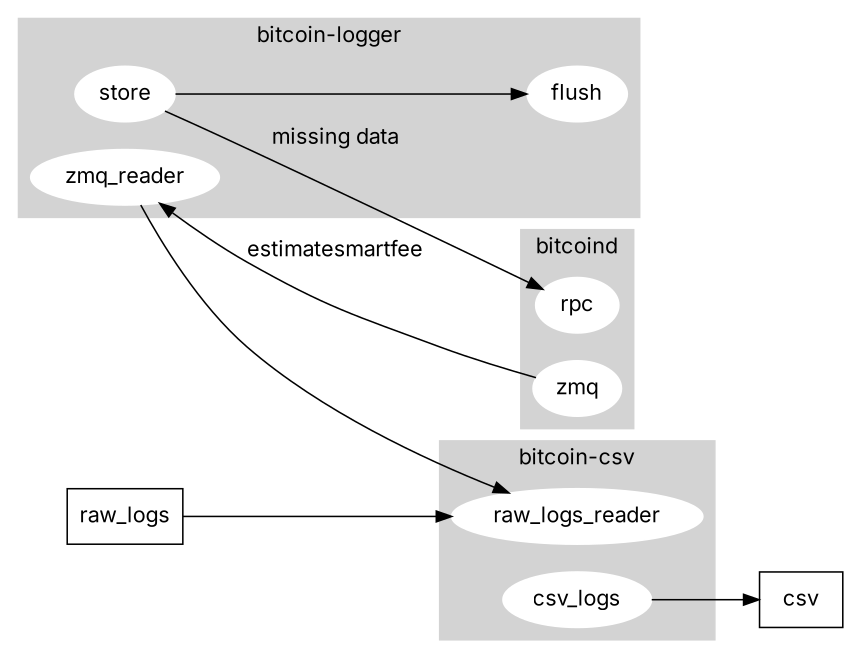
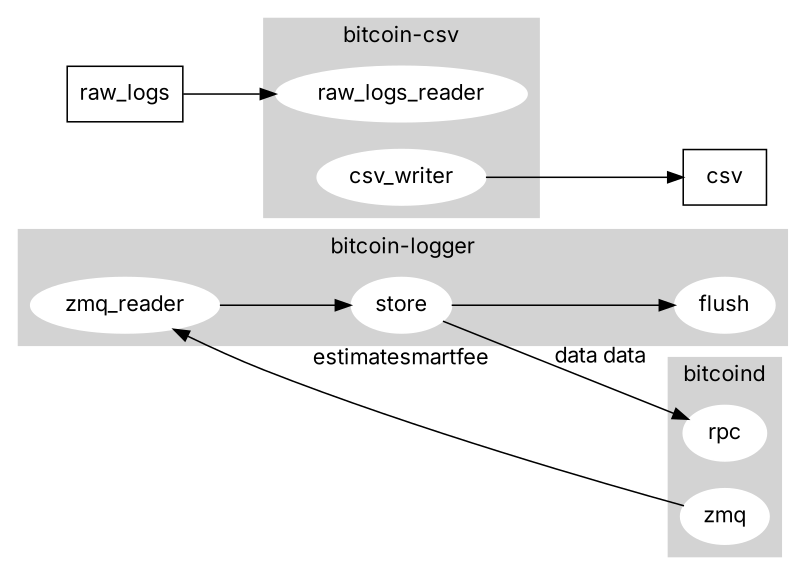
edge "store" -> "rpc": label "missing data" -> "data data"
edge "zmq_reader" -> "raw_logs_reader": now "zmq_reader" -> "store"
node "csv_logs": label "csv_logs" -> "csv_writer"
